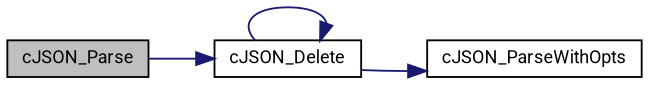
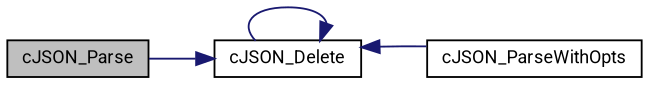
edge "cJSON_Delete" -> "cJSON_ParseWithOpts": reversed
